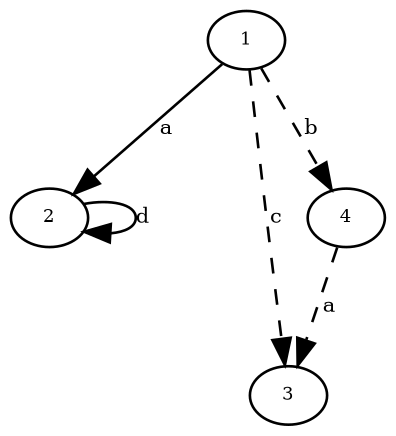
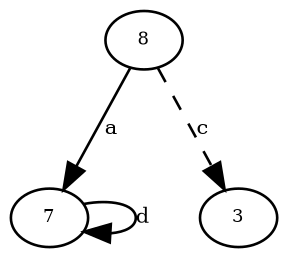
node "1": label "1" -> "8"
node "2": label "2" -> "7"
node "4": removed
